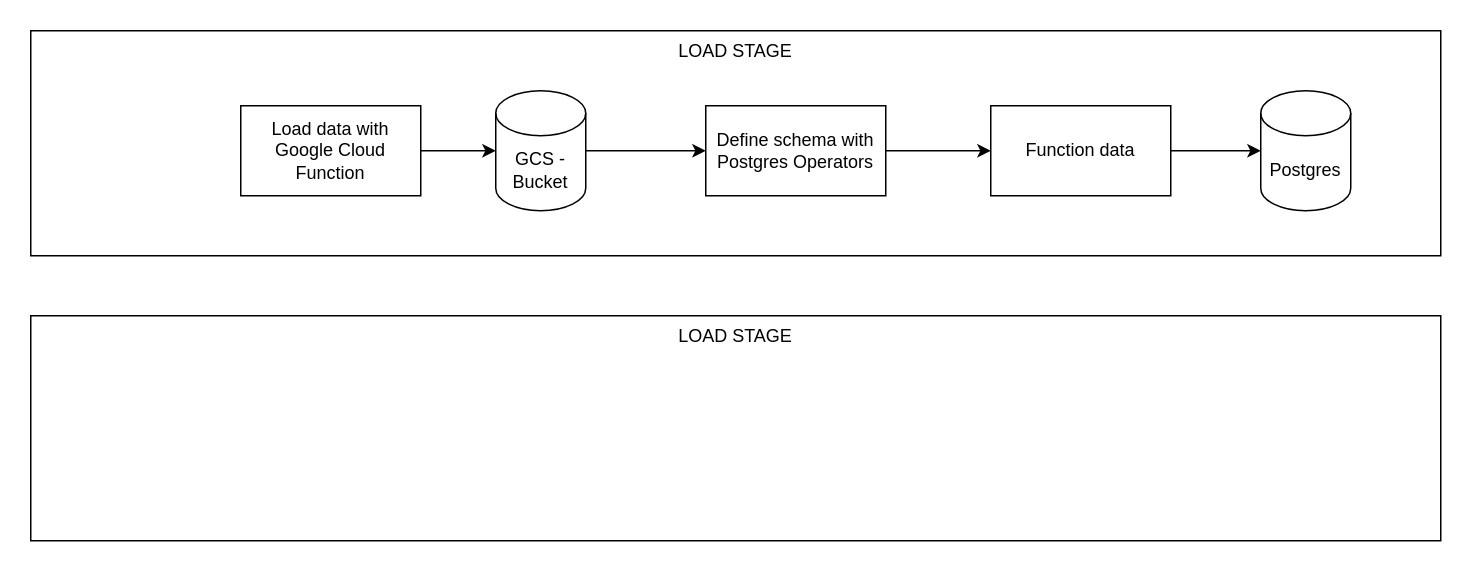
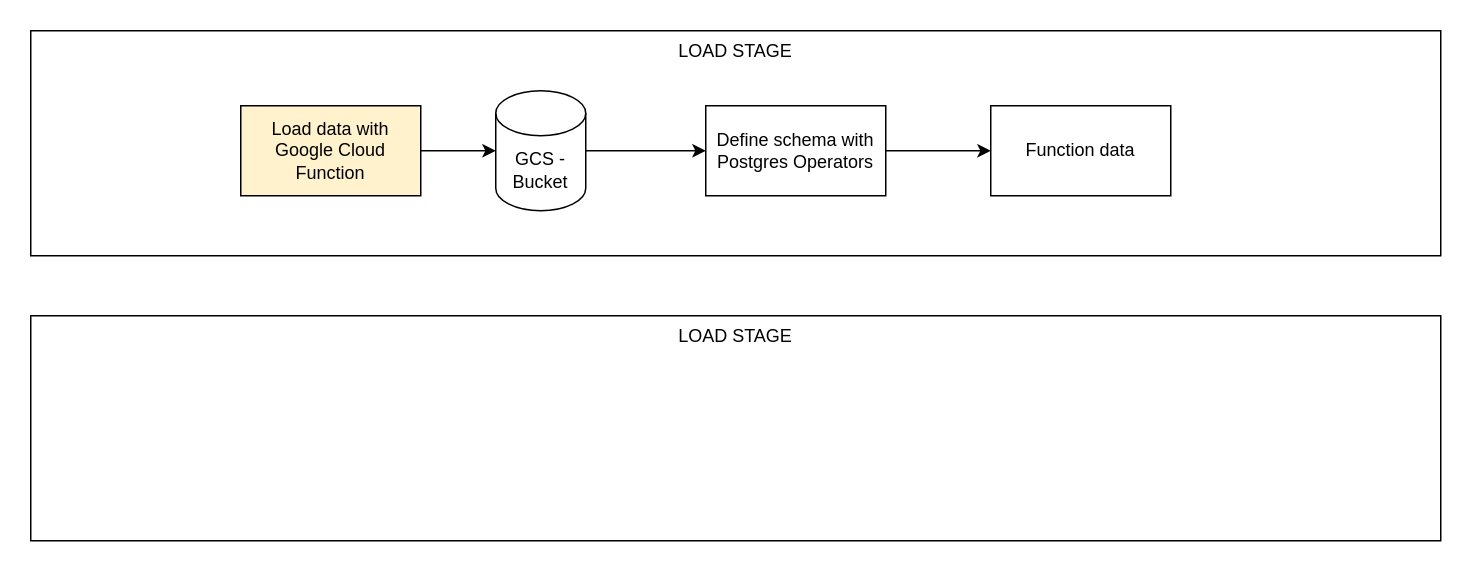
node "Load data with Google Cloud Function": fillcolor #ffffff -> #fff2cc
edge "Function data" -> "Postgres": removed
node "Postgres": removed
